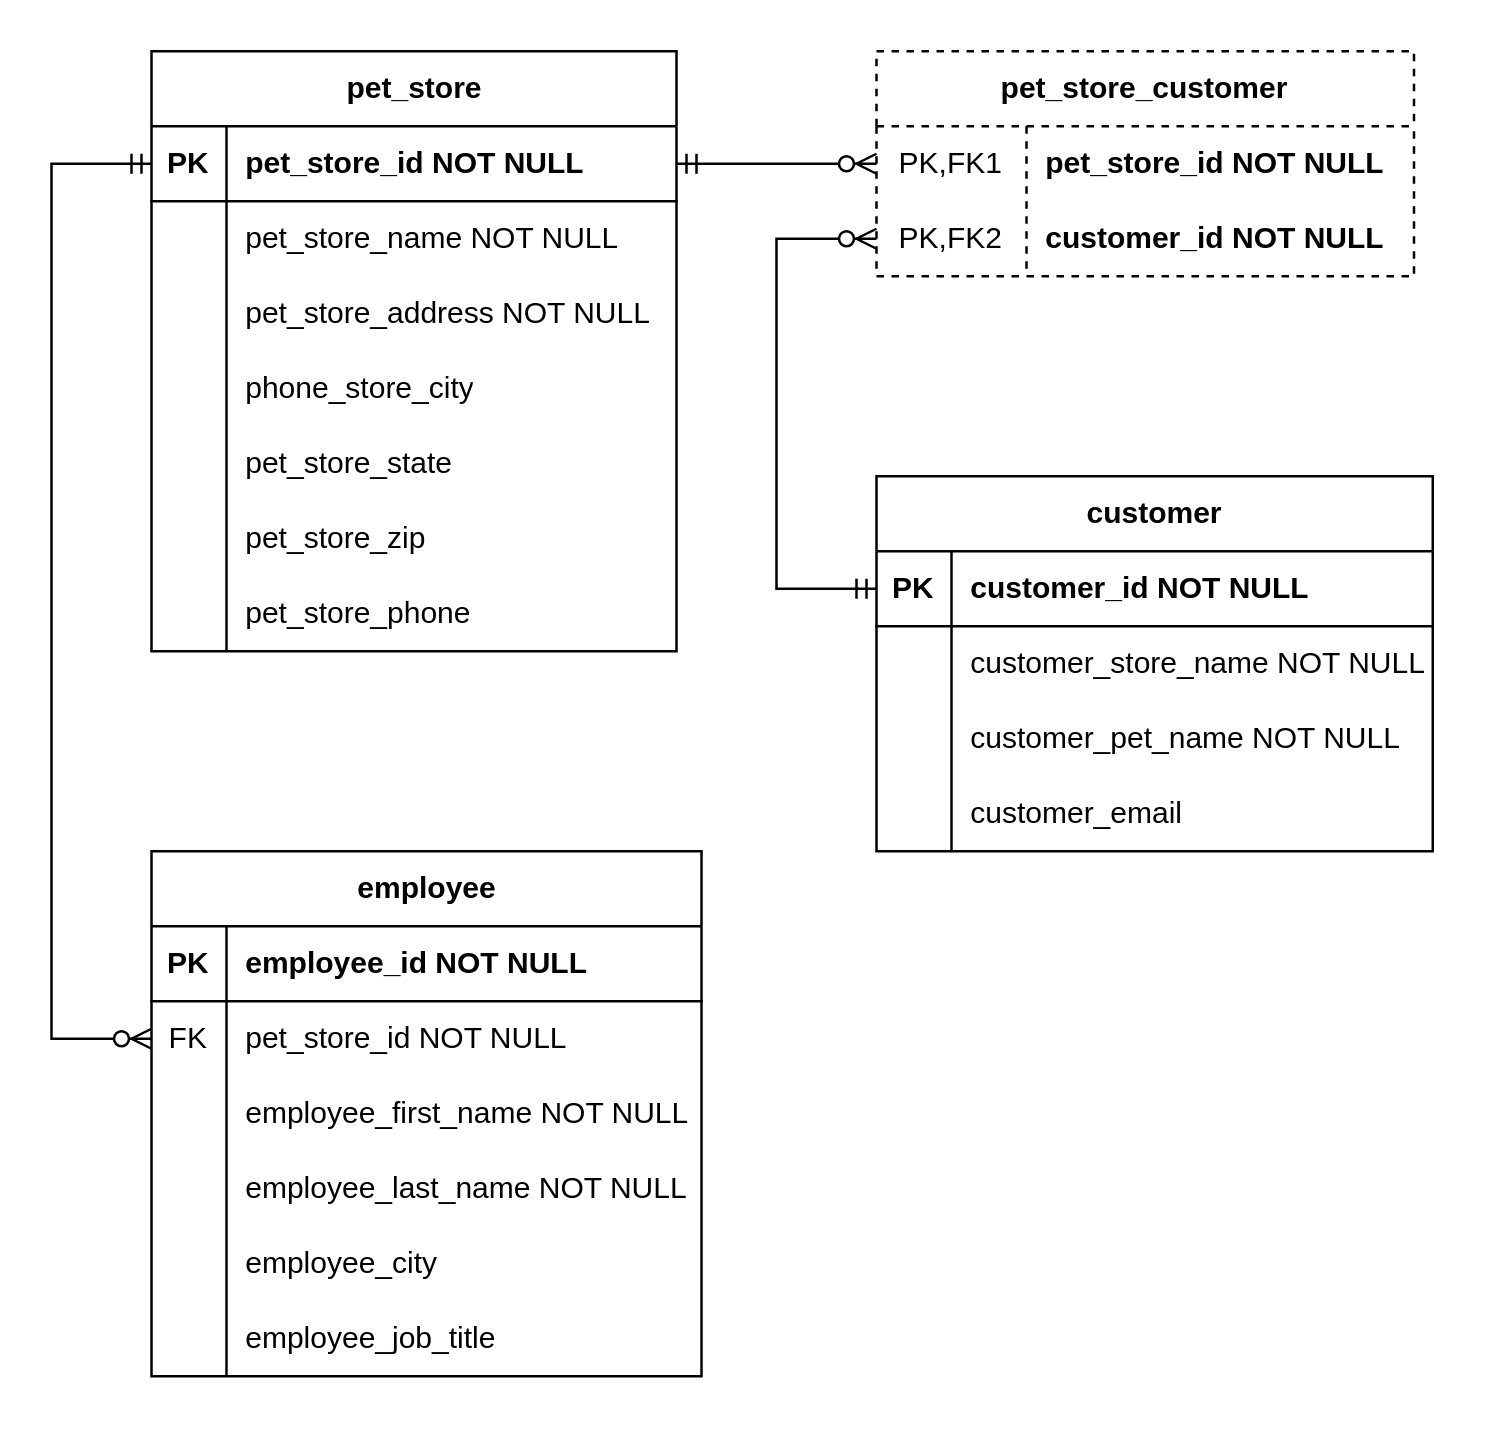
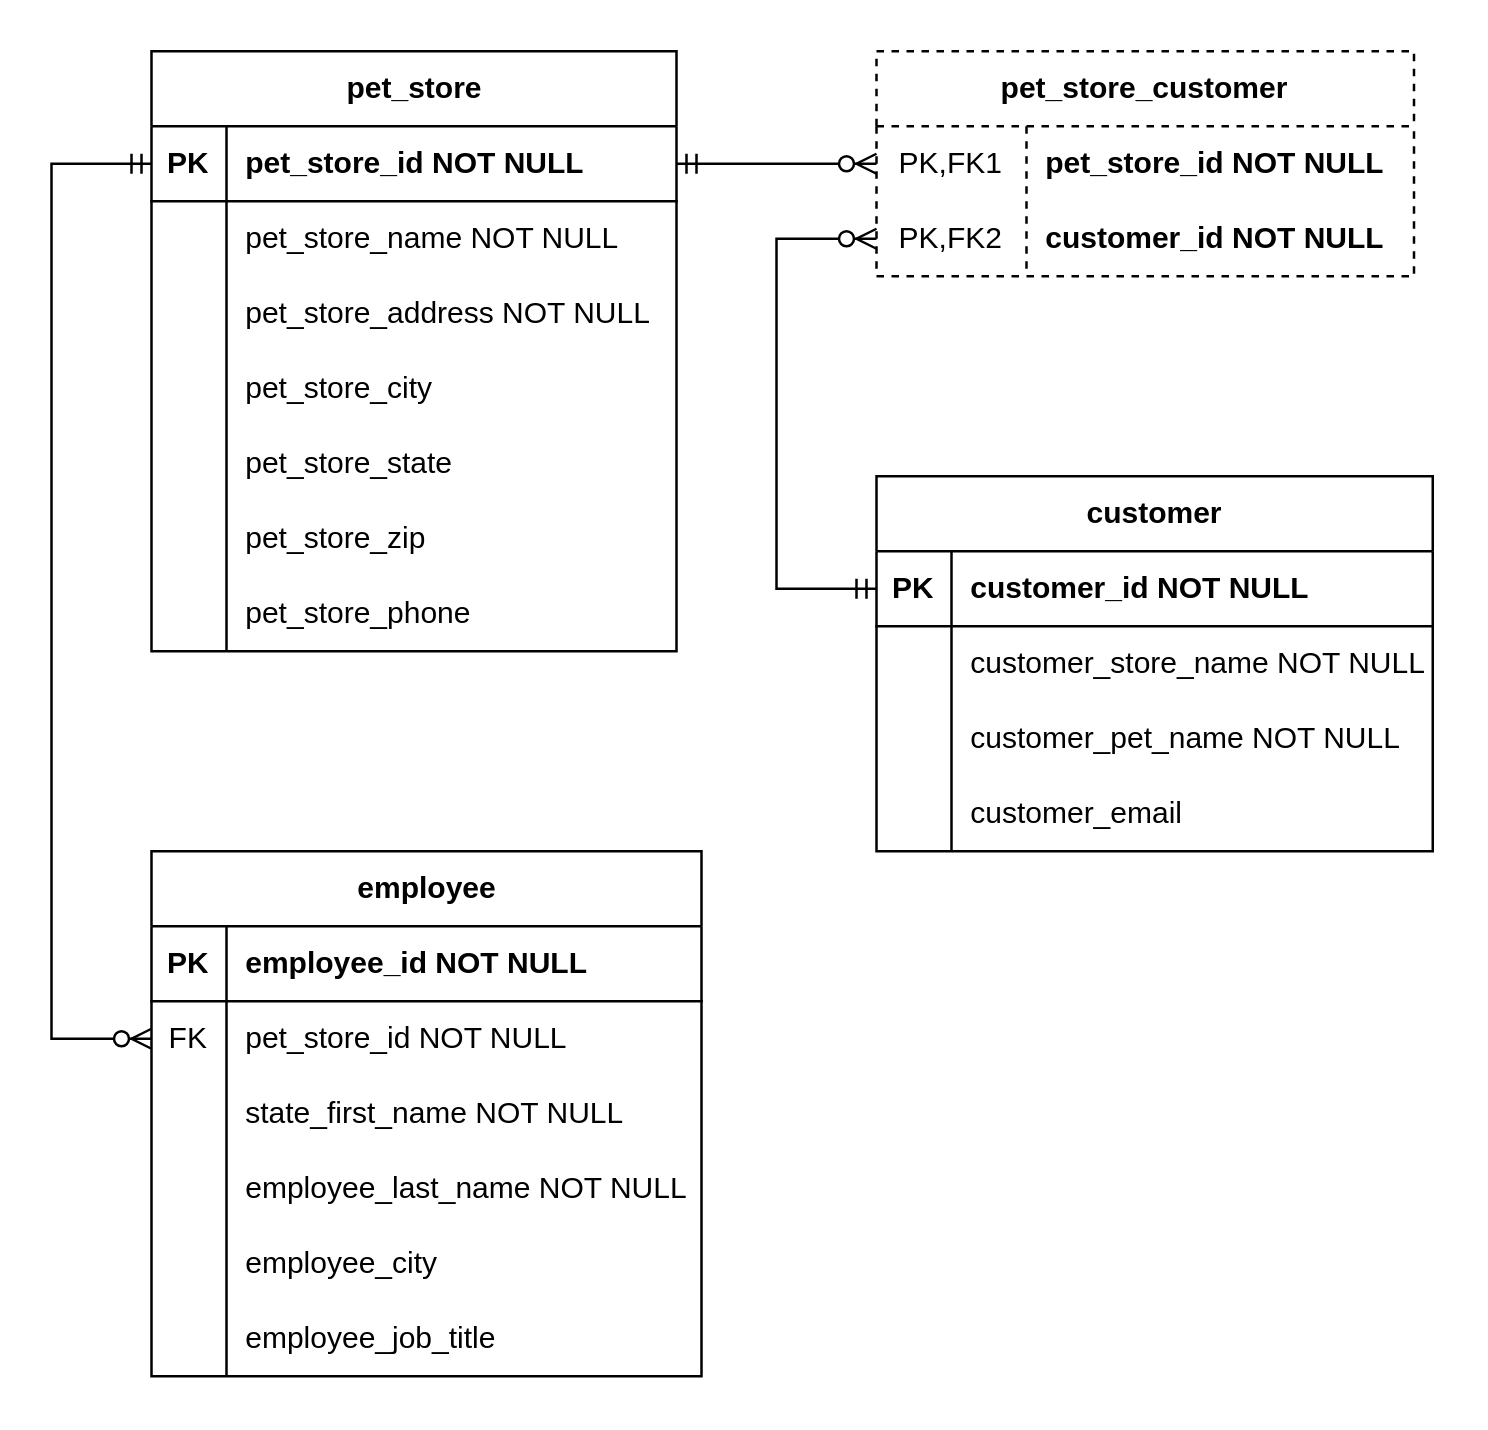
node "phone_store_city": label "phone_store_city" -> "pet_store_city"
node "employee_first_name NOT NULL": label "employee_first_name NOT NULL" -> "state_first_name NOT NULL"
